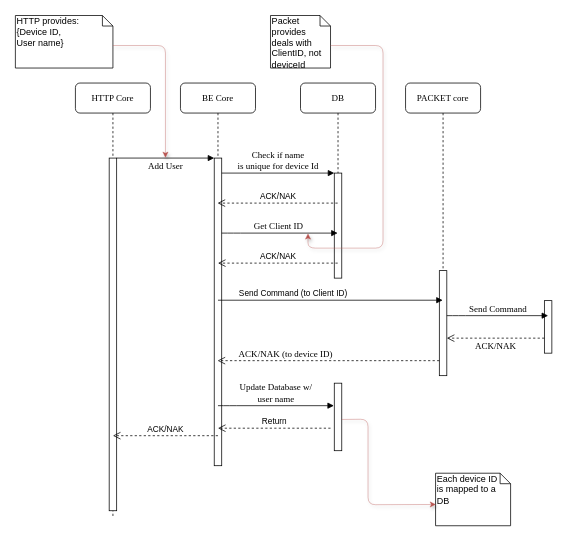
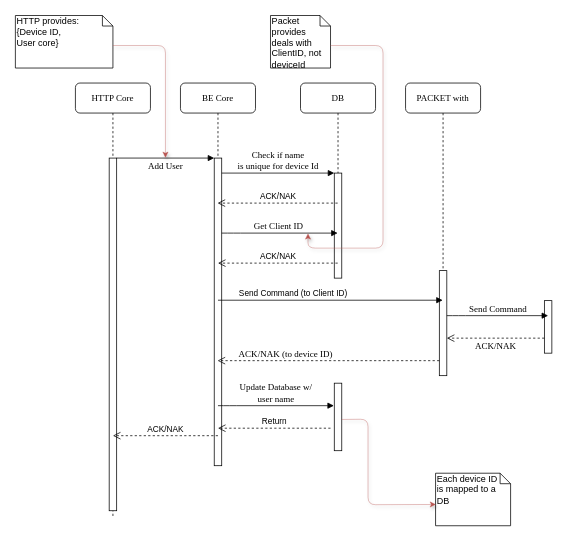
node "HTTP provides: {Device ID, User name}": label "HTTP provides: {Device ID, User name}" -> "HTTP provides: {Device ID, User core}"
node "PACKET core": label "PACKET core" -> "PACKET with"
